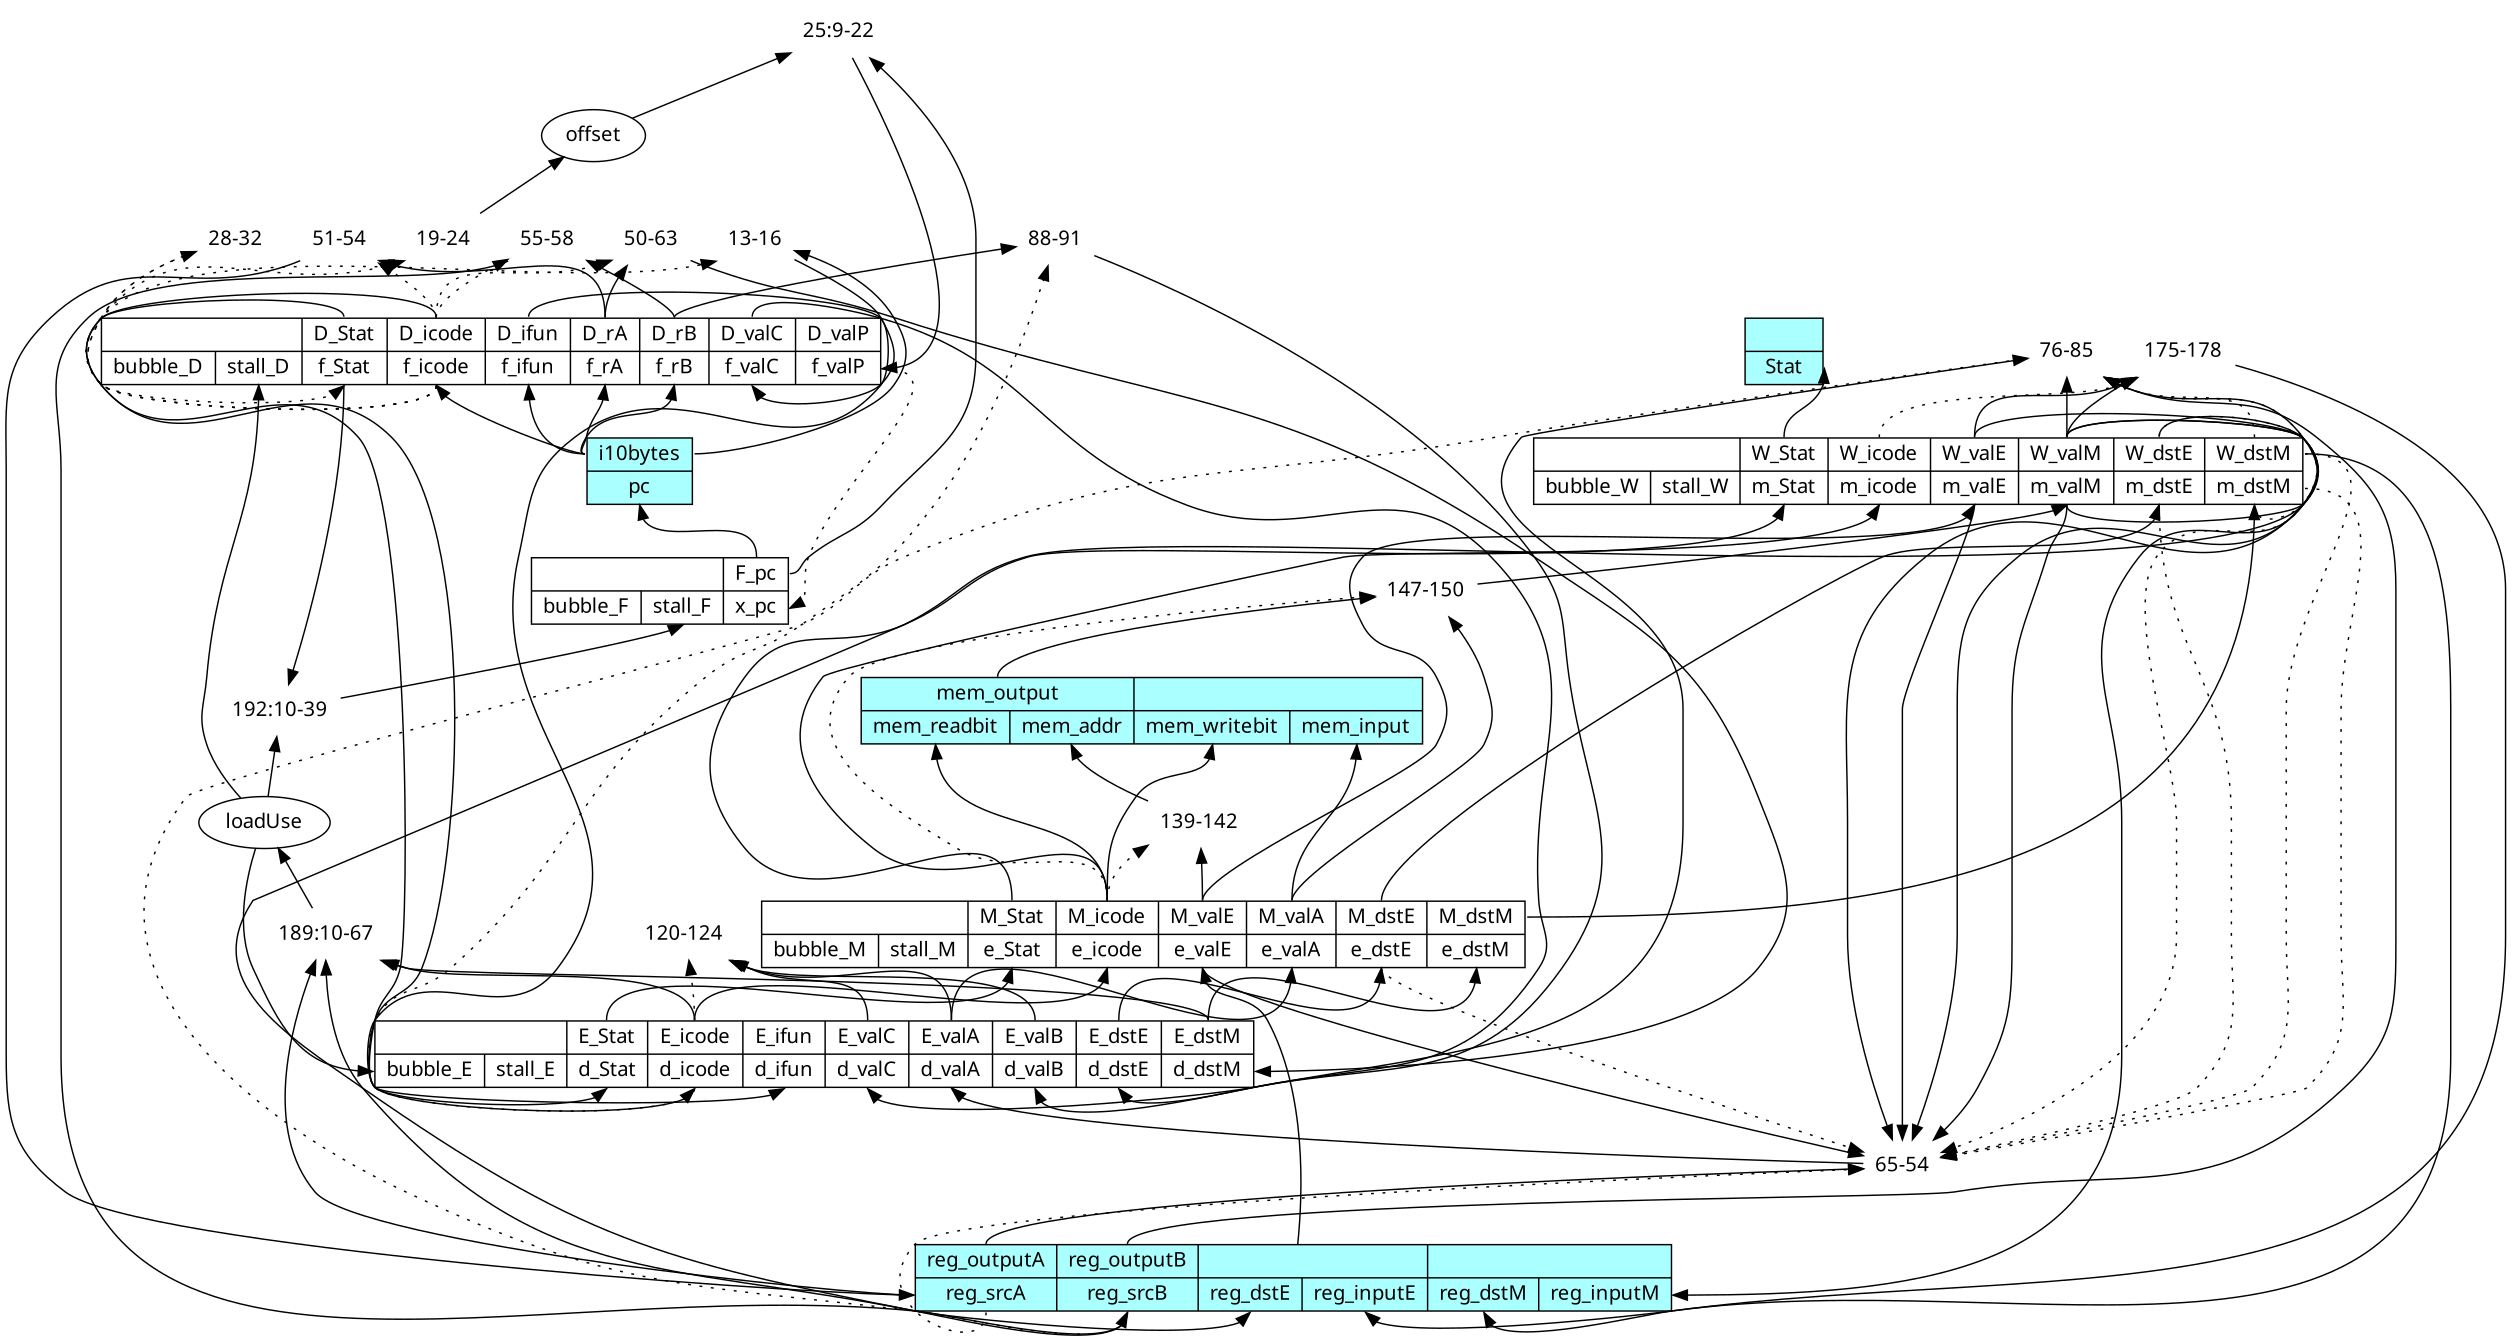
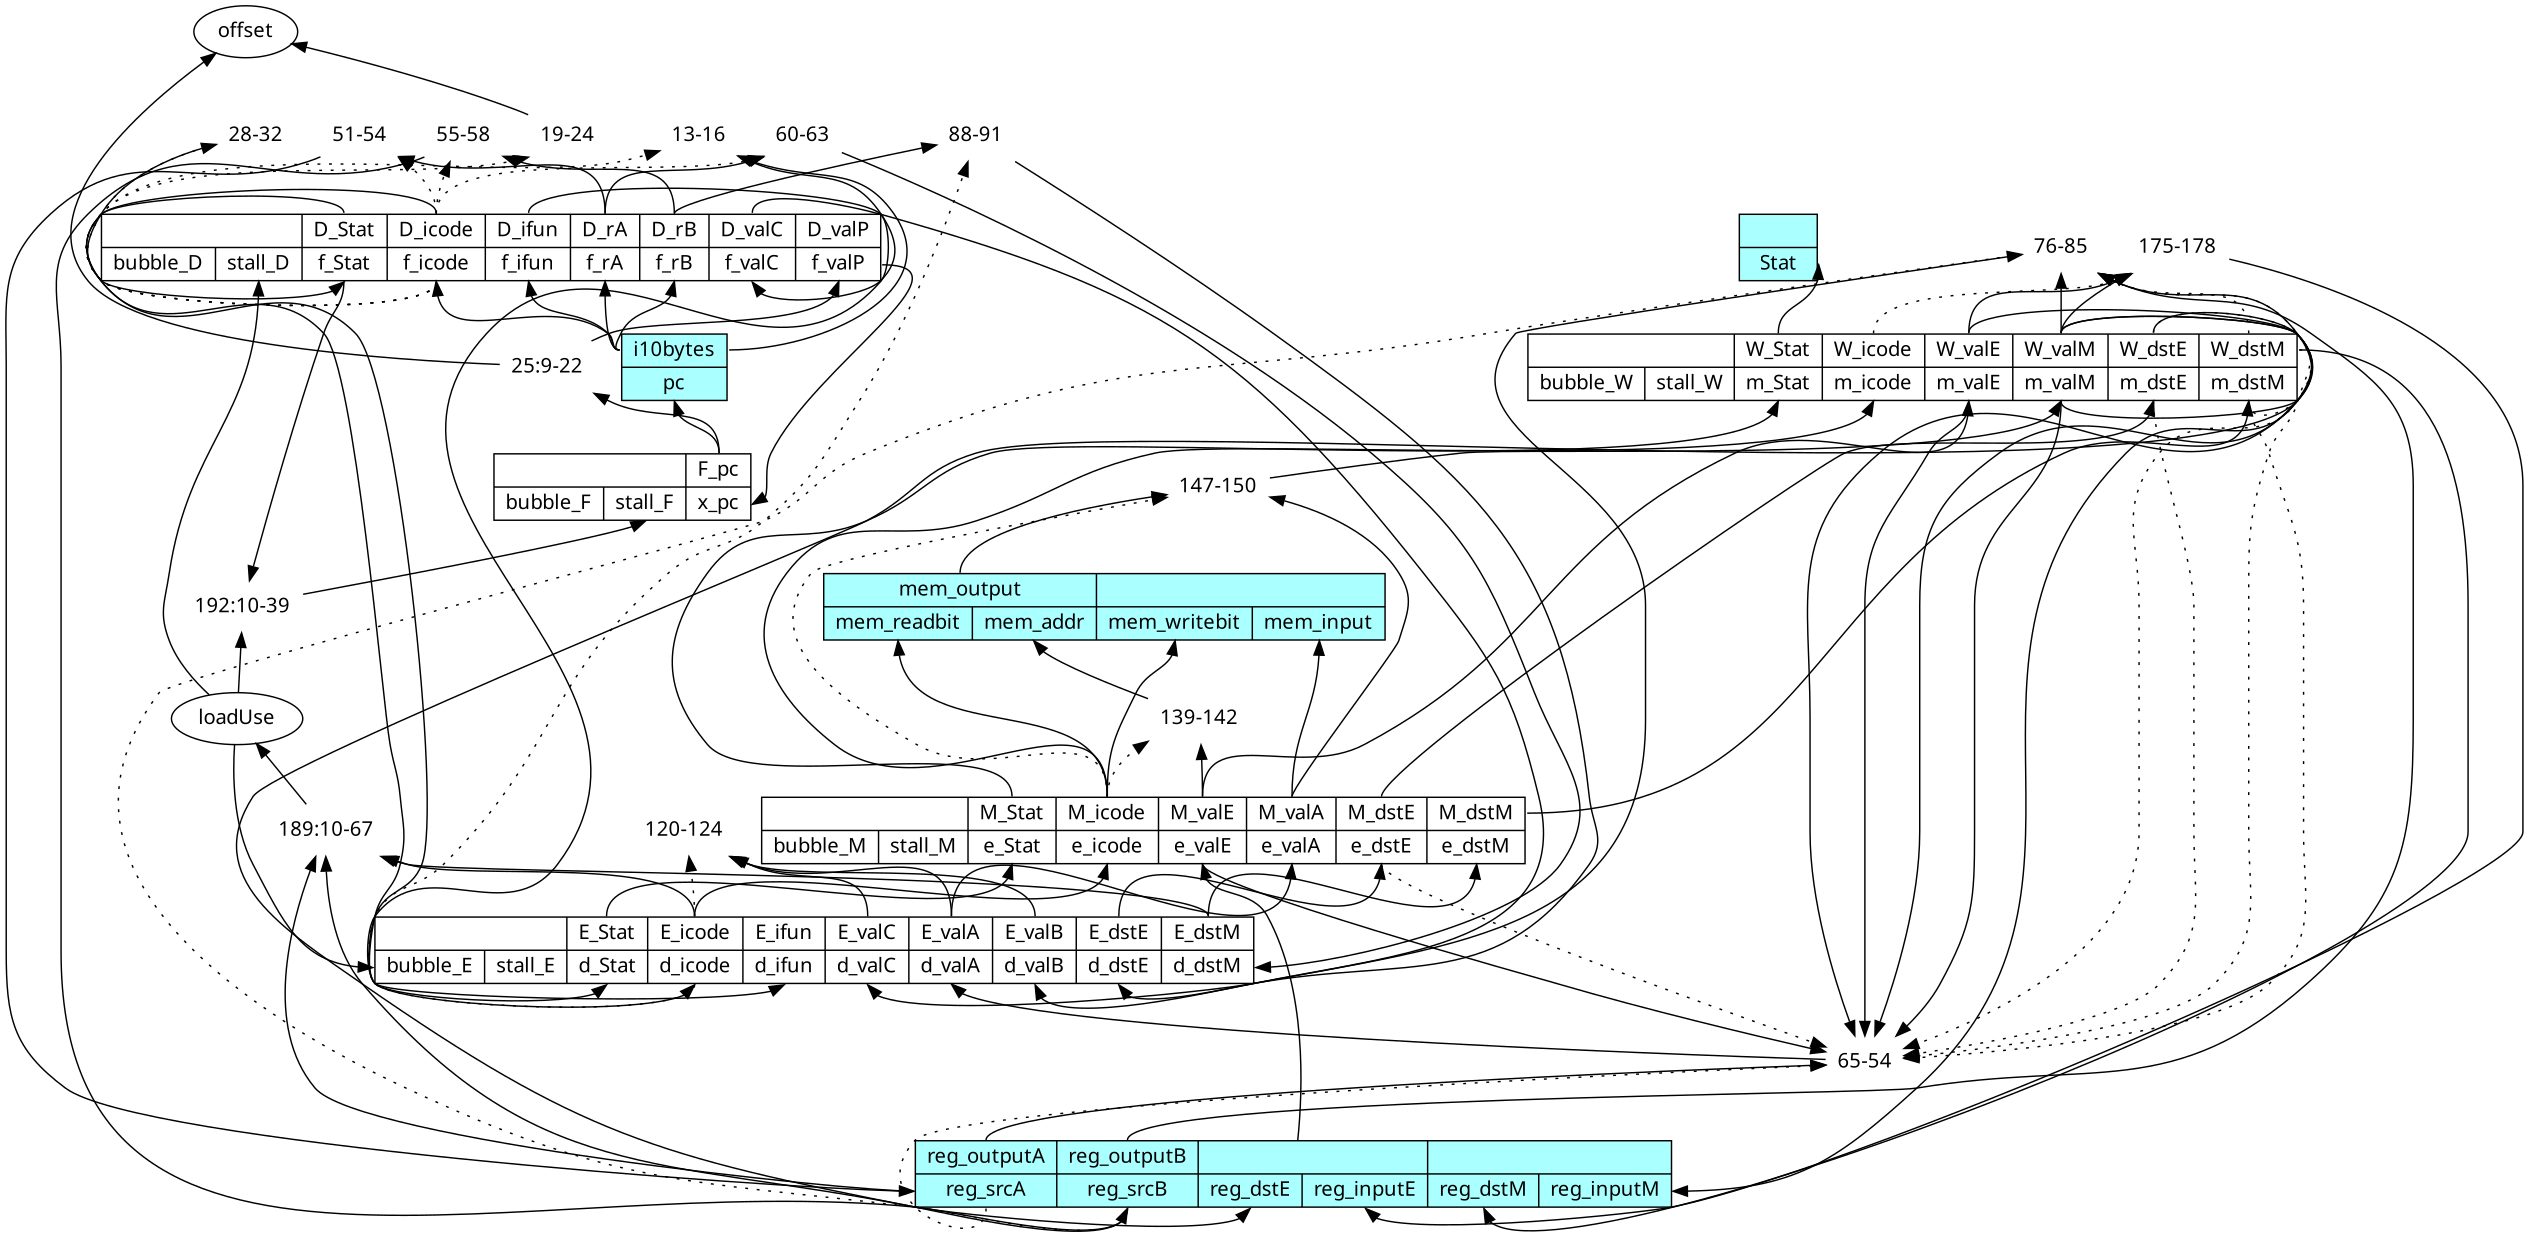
edge "offset" -> "25:9-22": reversed
node "50-63": label "50-63" -> "60-63"
edge "28-32" -> "bubble_D": style dotted -> solid
edge "bubble_D" -> "bubble_F": style dotted -> solid
